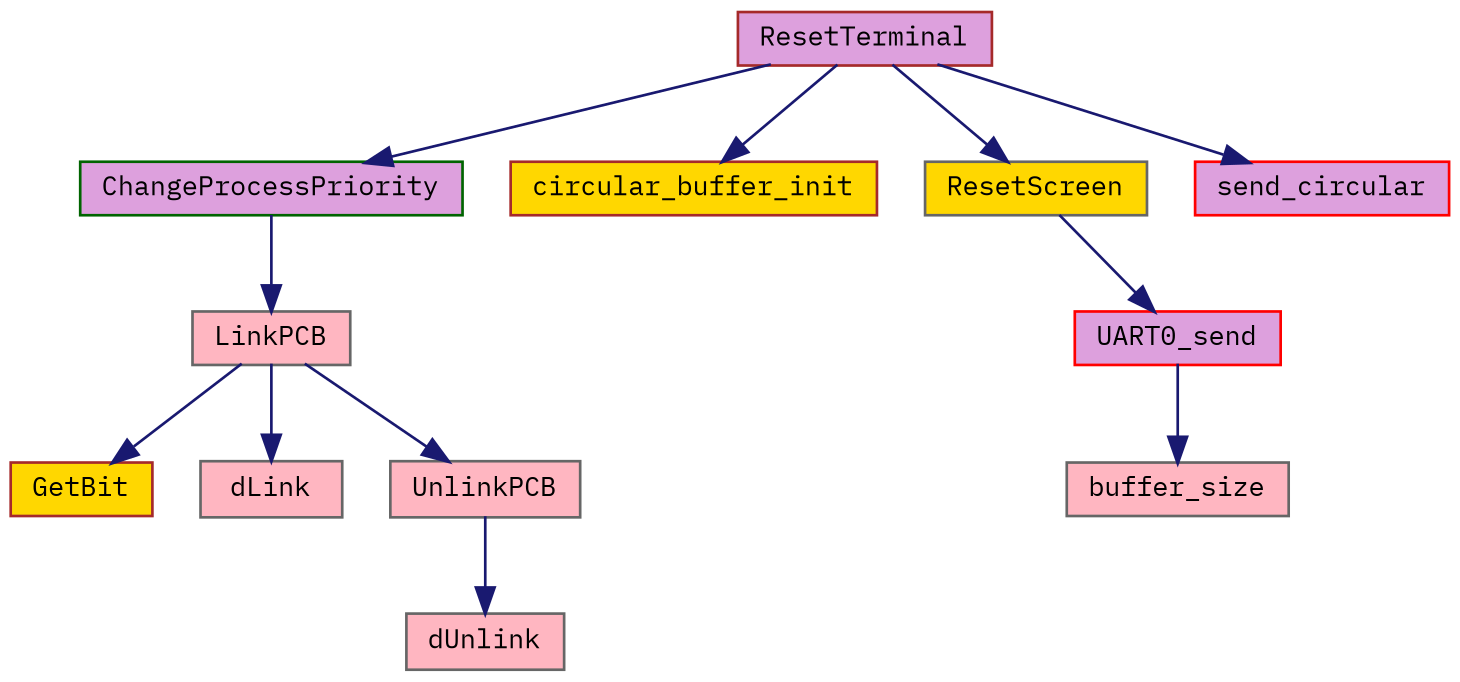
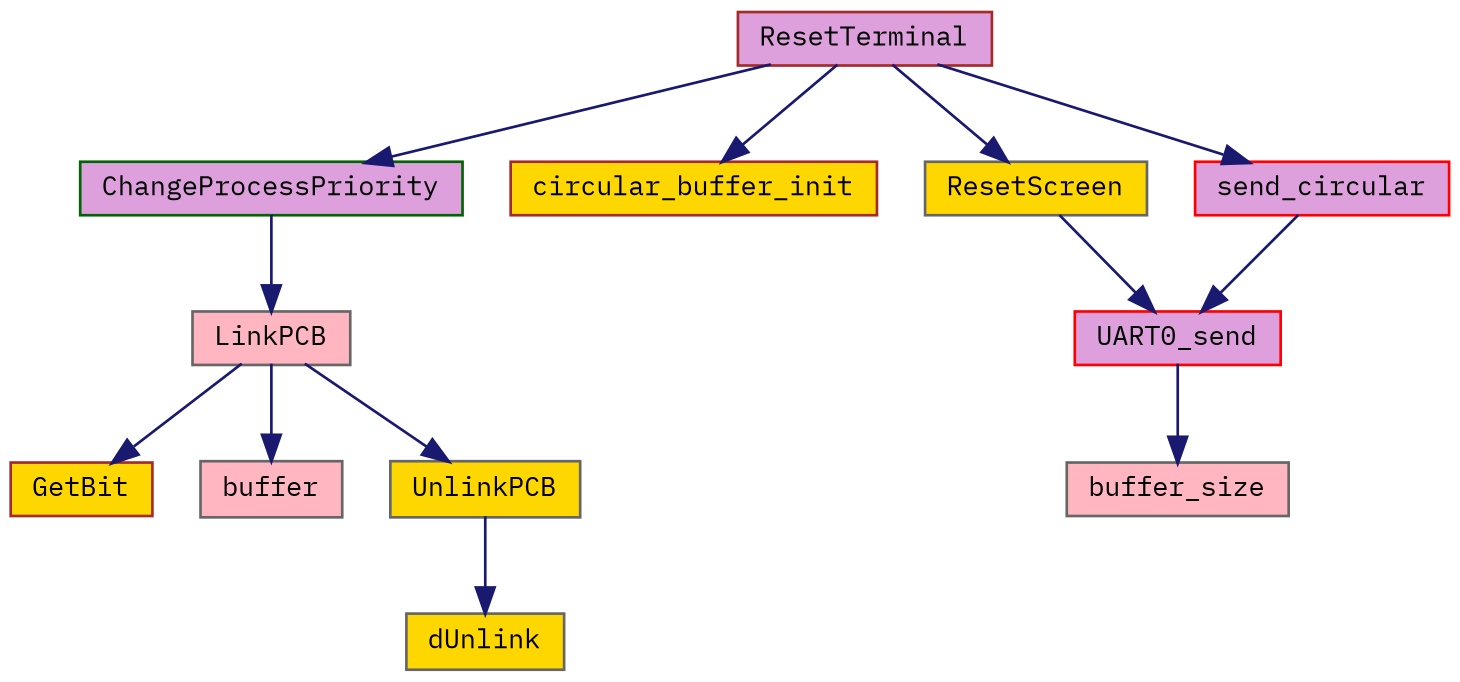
edge "send_circular" -> "UART0_send": added
node "dLink": label "dLink" -> "buffer"
node "UnlinkPCB": fillcolor lightpink -> gold
node "dUnlink": fillcolor lightpink -> gold
